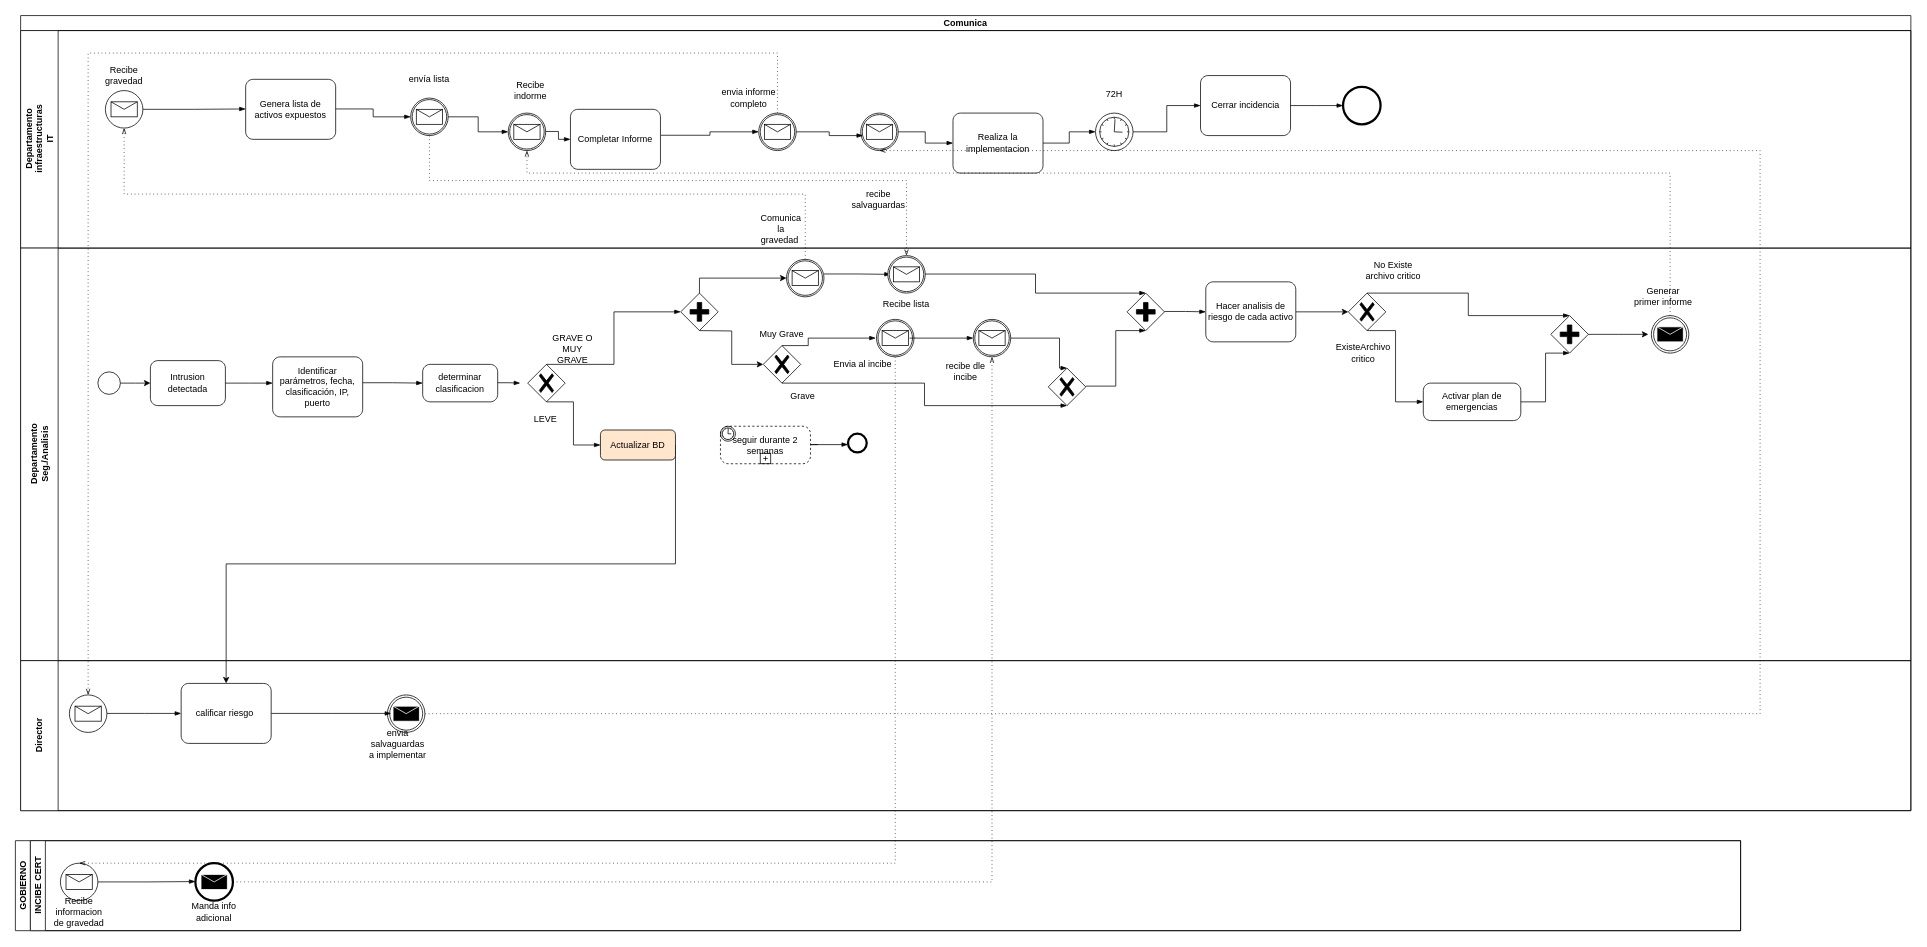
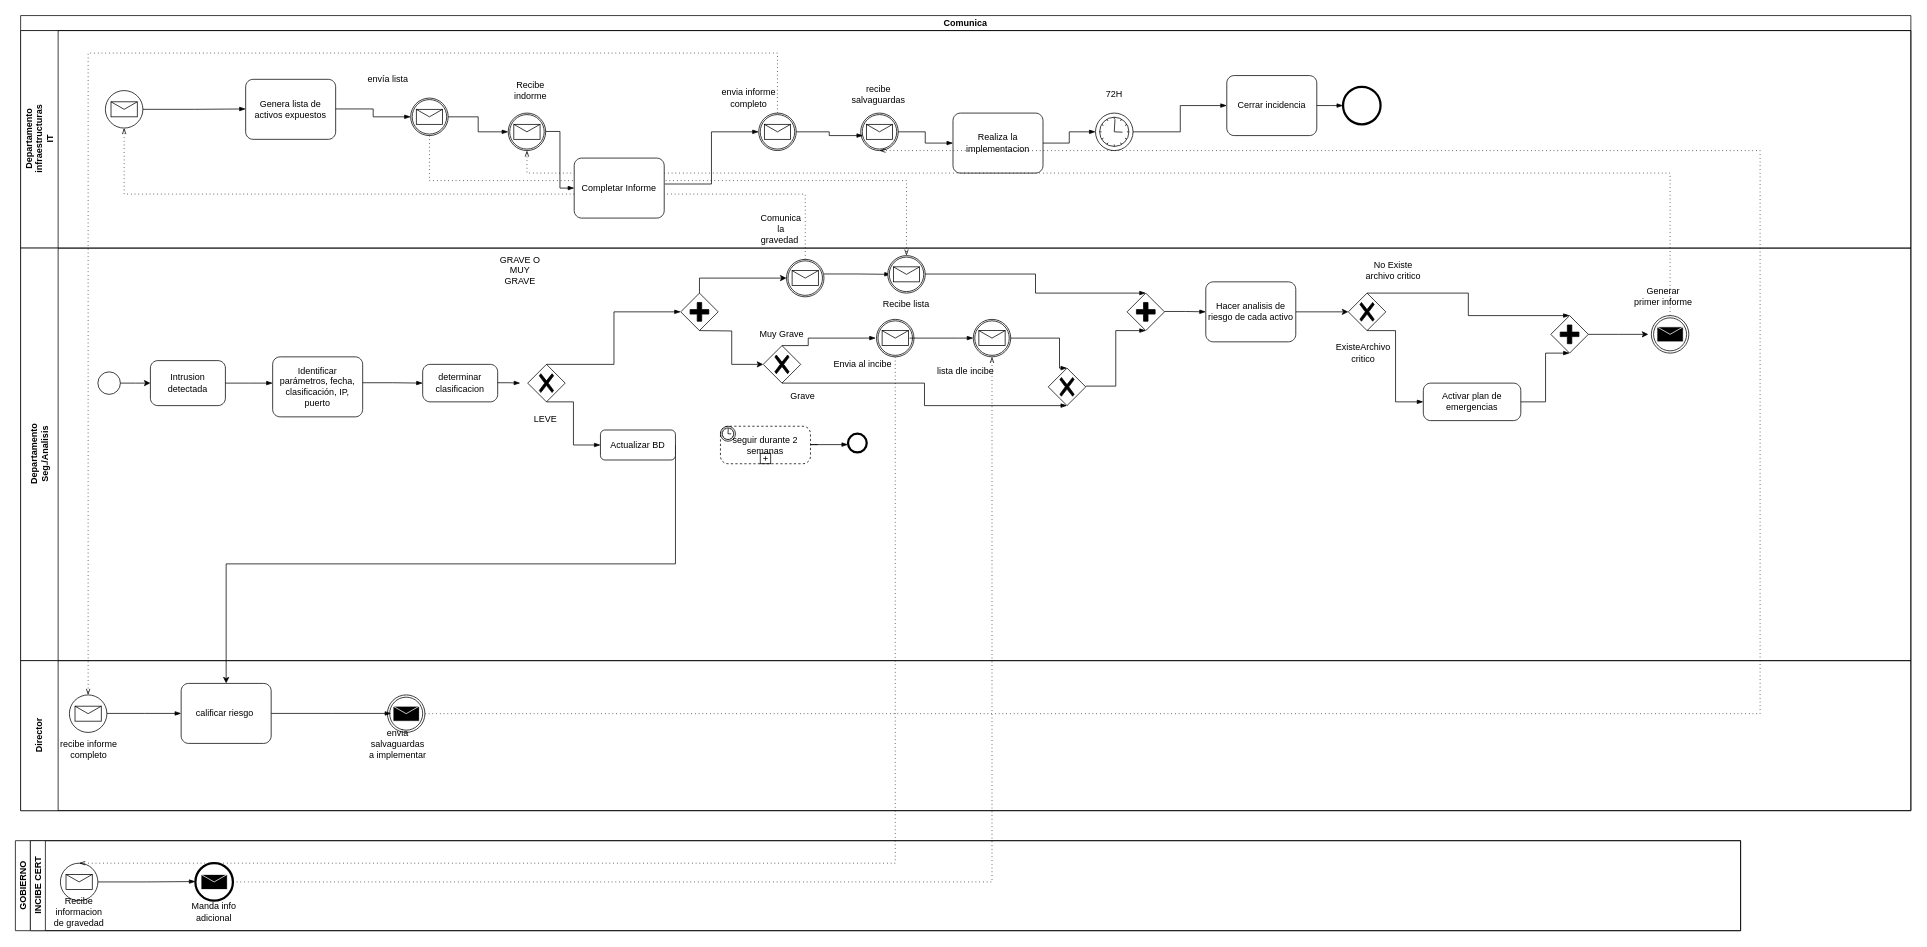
node "Recibe gravedad": removed
node "envía lista": moved (429, 79) -> (388, 79)
node "Cerrar incidencia": moved (1245, 105) -> (1272, 105)
node "Completar Informe": moved (615, 139) -> (619, 188)
node "recibe salvaguardas": moved (879, 199) -> (879, 94)
node "GRAVE O MUY GRAVE": moved (573, 349) -> (520, 270)
node "recibe dle incibe": label "recibe dle incibe" -> "lista dle incibe"
node "Actualizar BD": fillcolor #ffe6cc -> #ffffff
node "recibe informe completo": added
